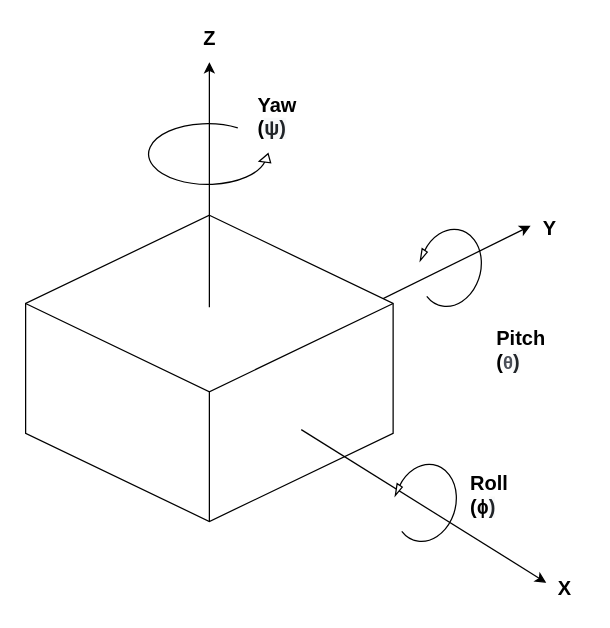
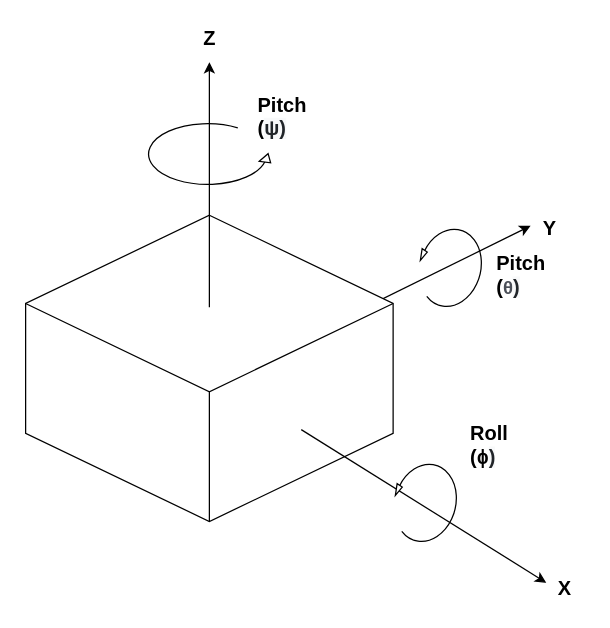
node "Yaw (ψ)": label "Yaw (ψ)" -> "Pitch (ψ)"
node "Pitch (θ)": moved (520, 350) -> (520, 275)
node "Roll (ϕ)": moved (493, 492) -> (493, 442)
